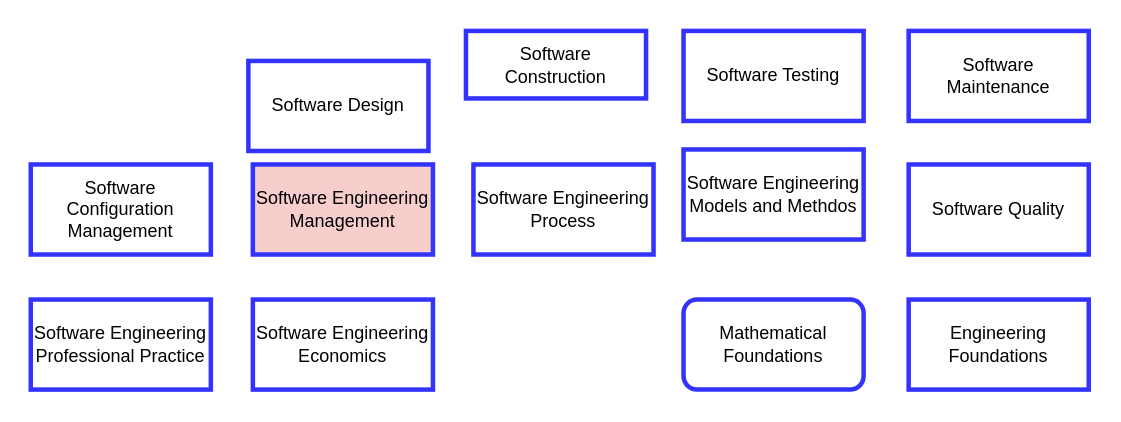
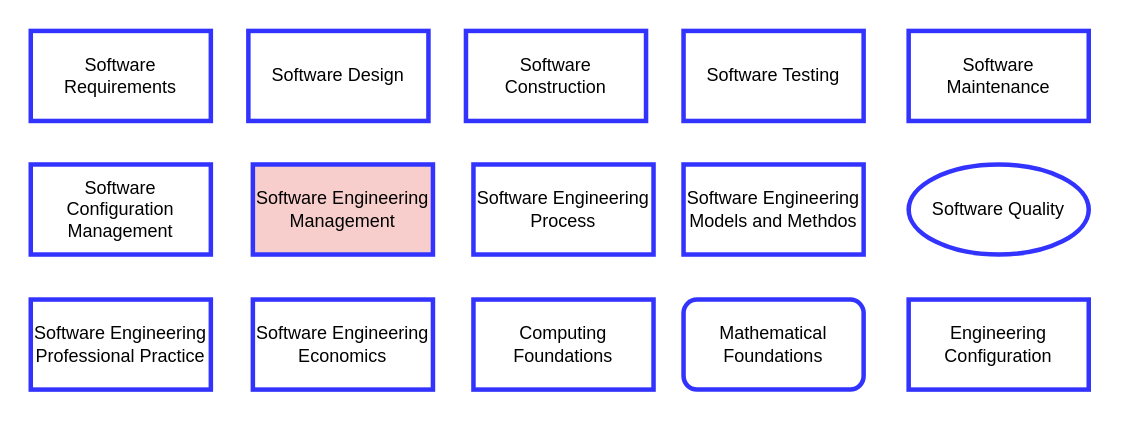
node "Software Construction": size 180x68 -> 180x90
node "Software Requirements": added
node "Software Design": moved (338, 106) -> (338, 76)
node "Software Engineering Models and Methdos": moved (773, 194) -> (773, 209)
node "Software Quality": shape rectangle -> ellipse
node "Computing Foundations": added
node "Engineering Foundations": label "Engineering Foundations" -> "Engineering Configuration"
